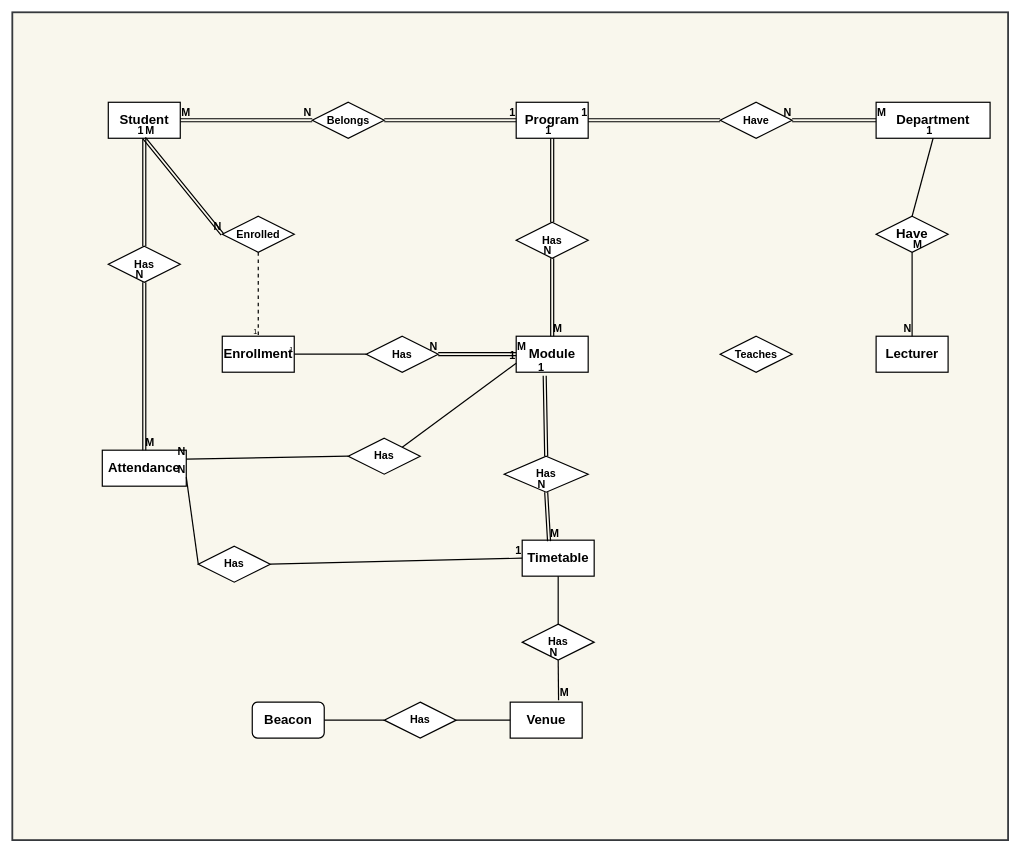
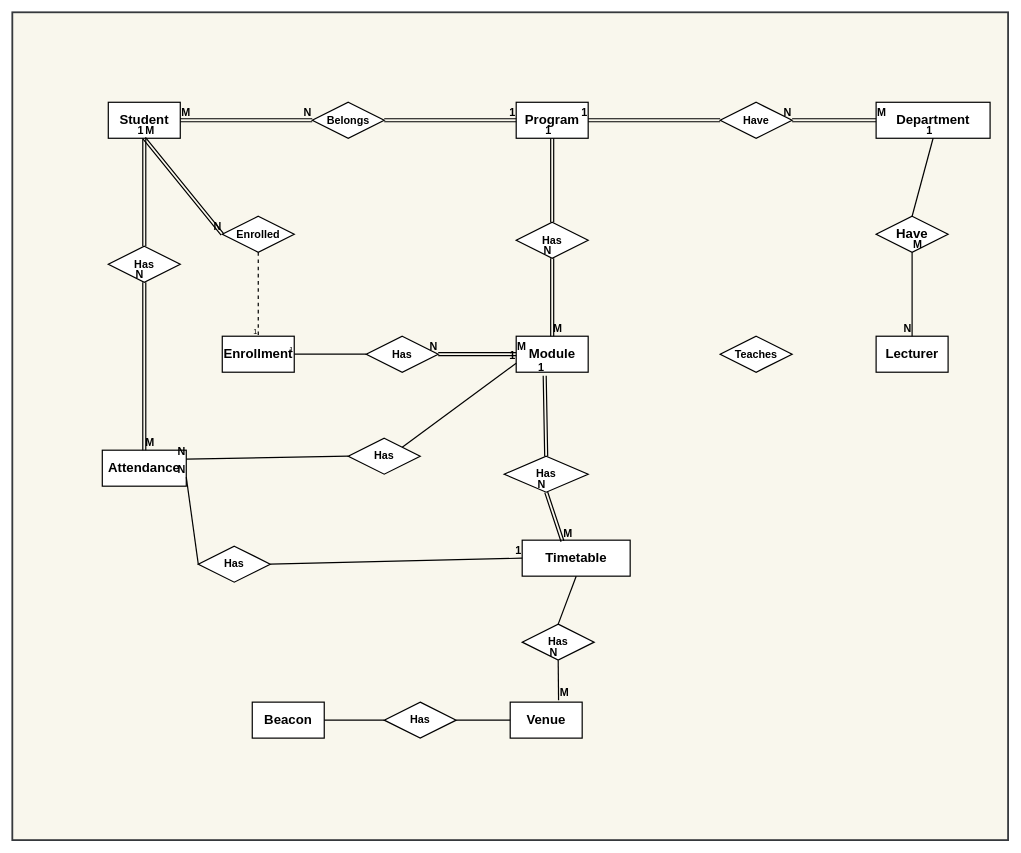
node "Timetable": size 72x36 -> 108x36
node "Beacon": shape rounded rectangle -> rectangle
